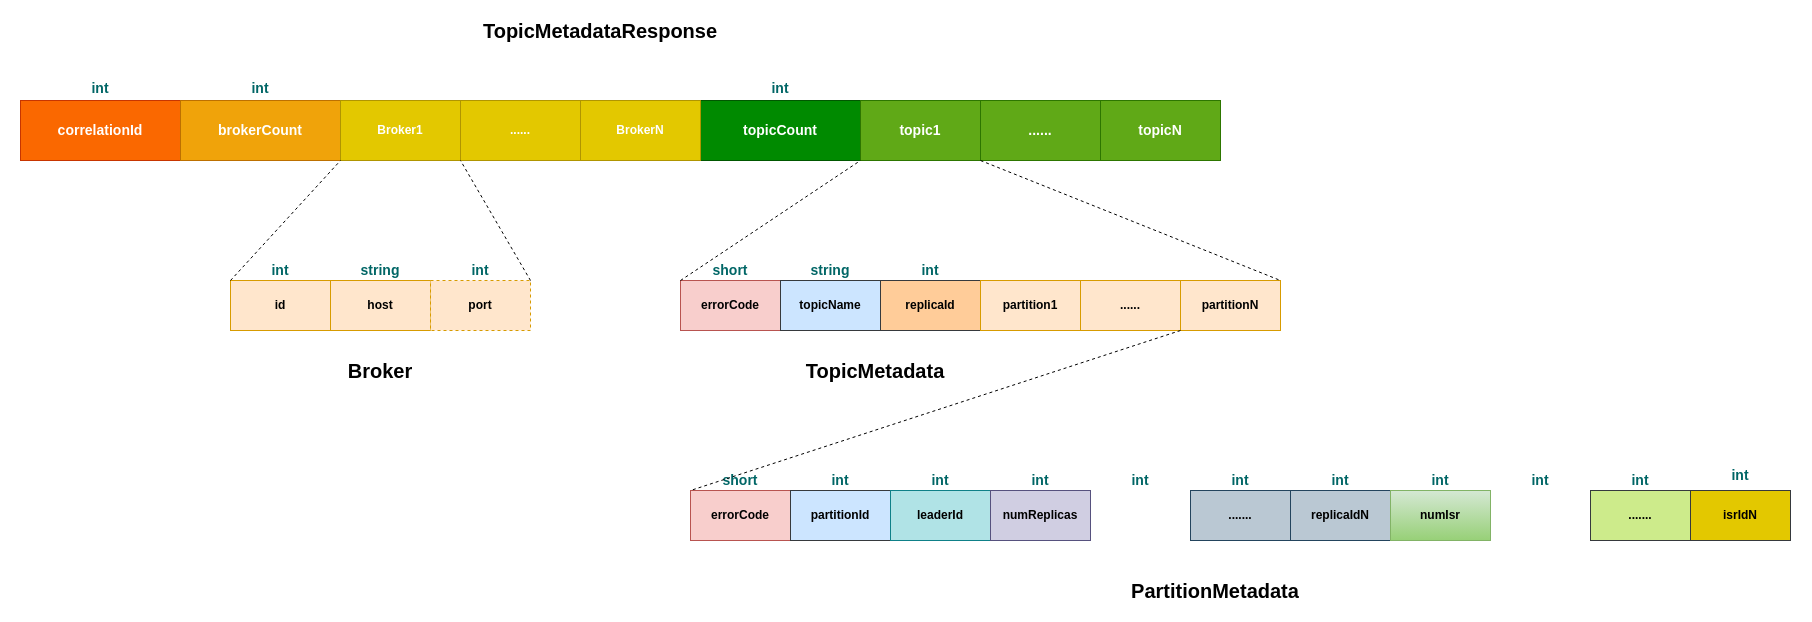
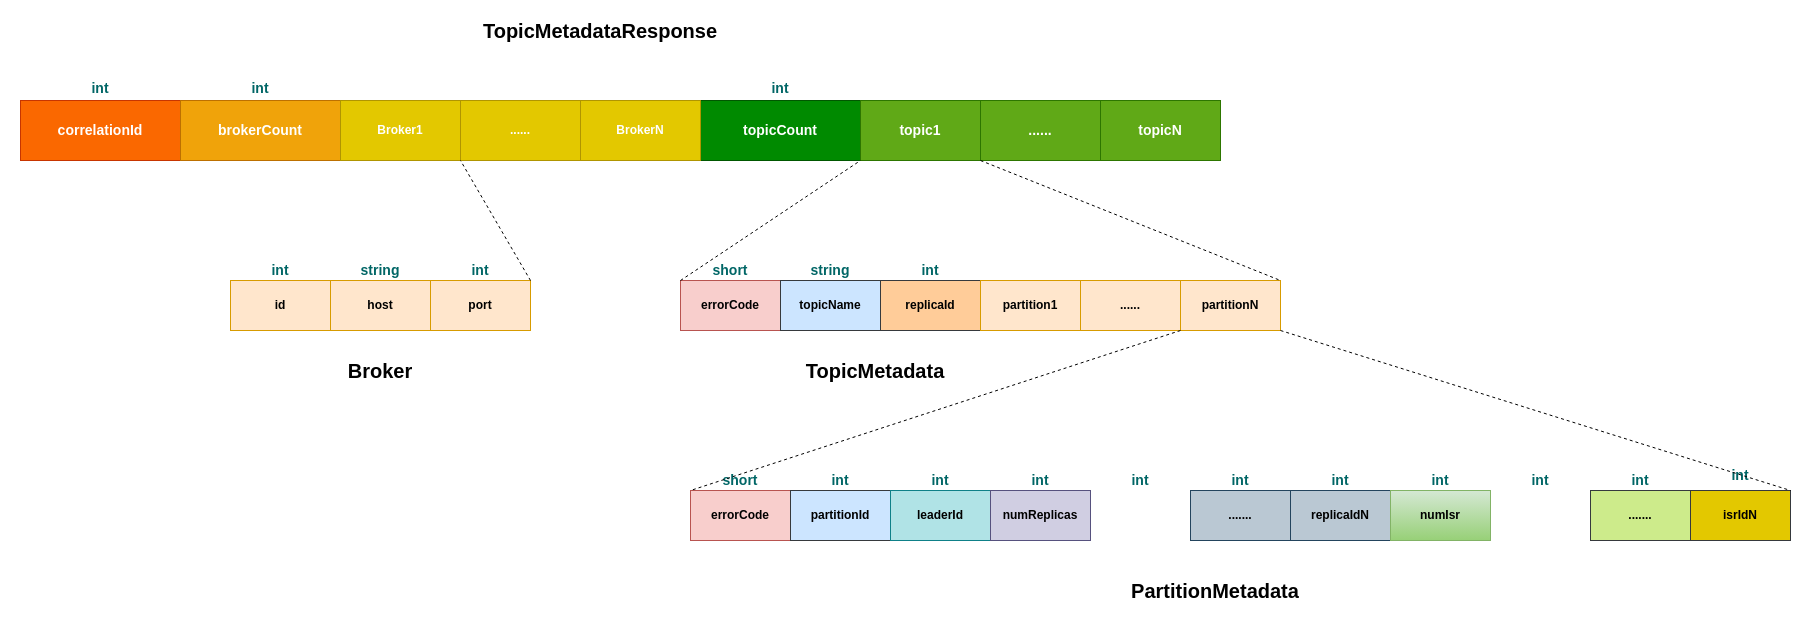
edge "Broker1" -- "id": removed
node "port": style dashed -> solid
edge "partitionN" -- "isrIdN": added
